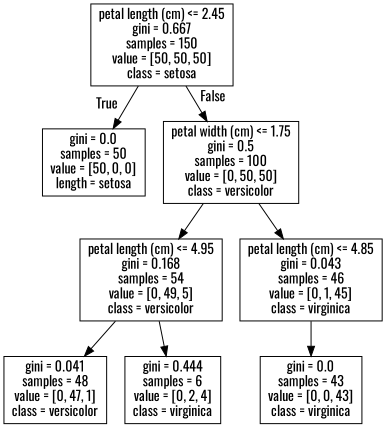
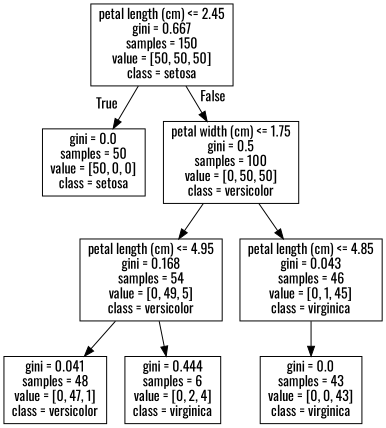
node "gini = 0.0 samples = 50 value = [50, 0, 0] length = setosa": label "gini = 0.0 samples = 50 value = [50, 0, 0] length = setosa" -> "gini = 0.0 samples = 50 value = [50, 0, 0] class = setosa"
